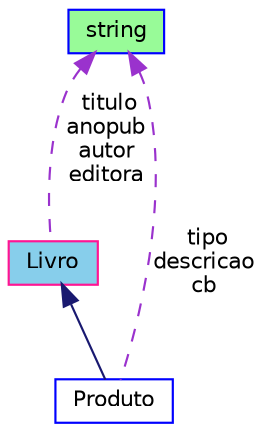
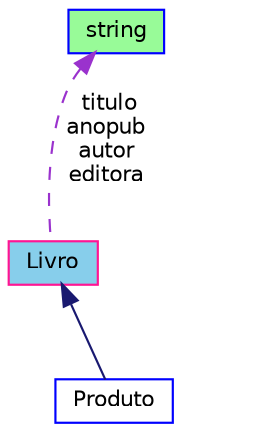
edge "Produto" -> "string": removed, label "tipo descricao cb"
